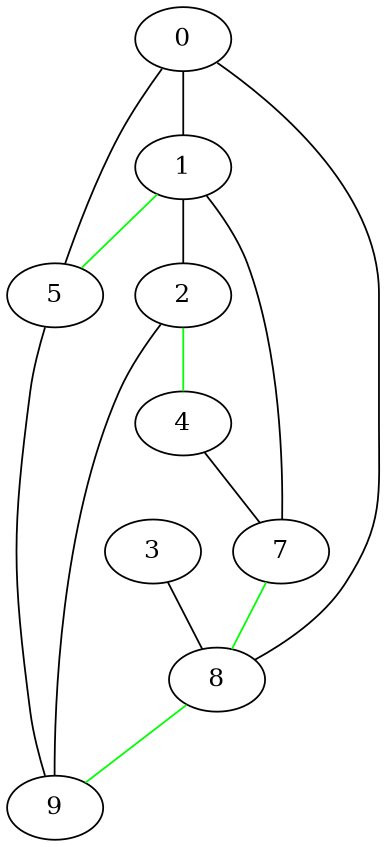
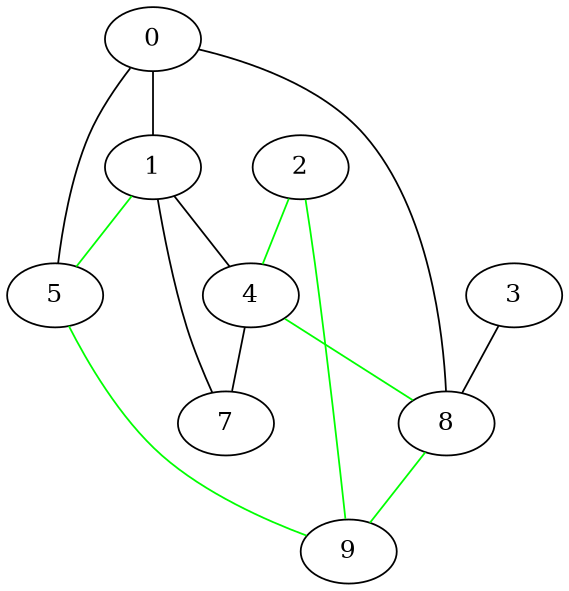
edge "1" -- "2": now "1" -- "4"
edge "2" -- "9": color black -> green
edge "5" -- "9": color black -> green
edge "7" -- "8": now "4" -- "8"
